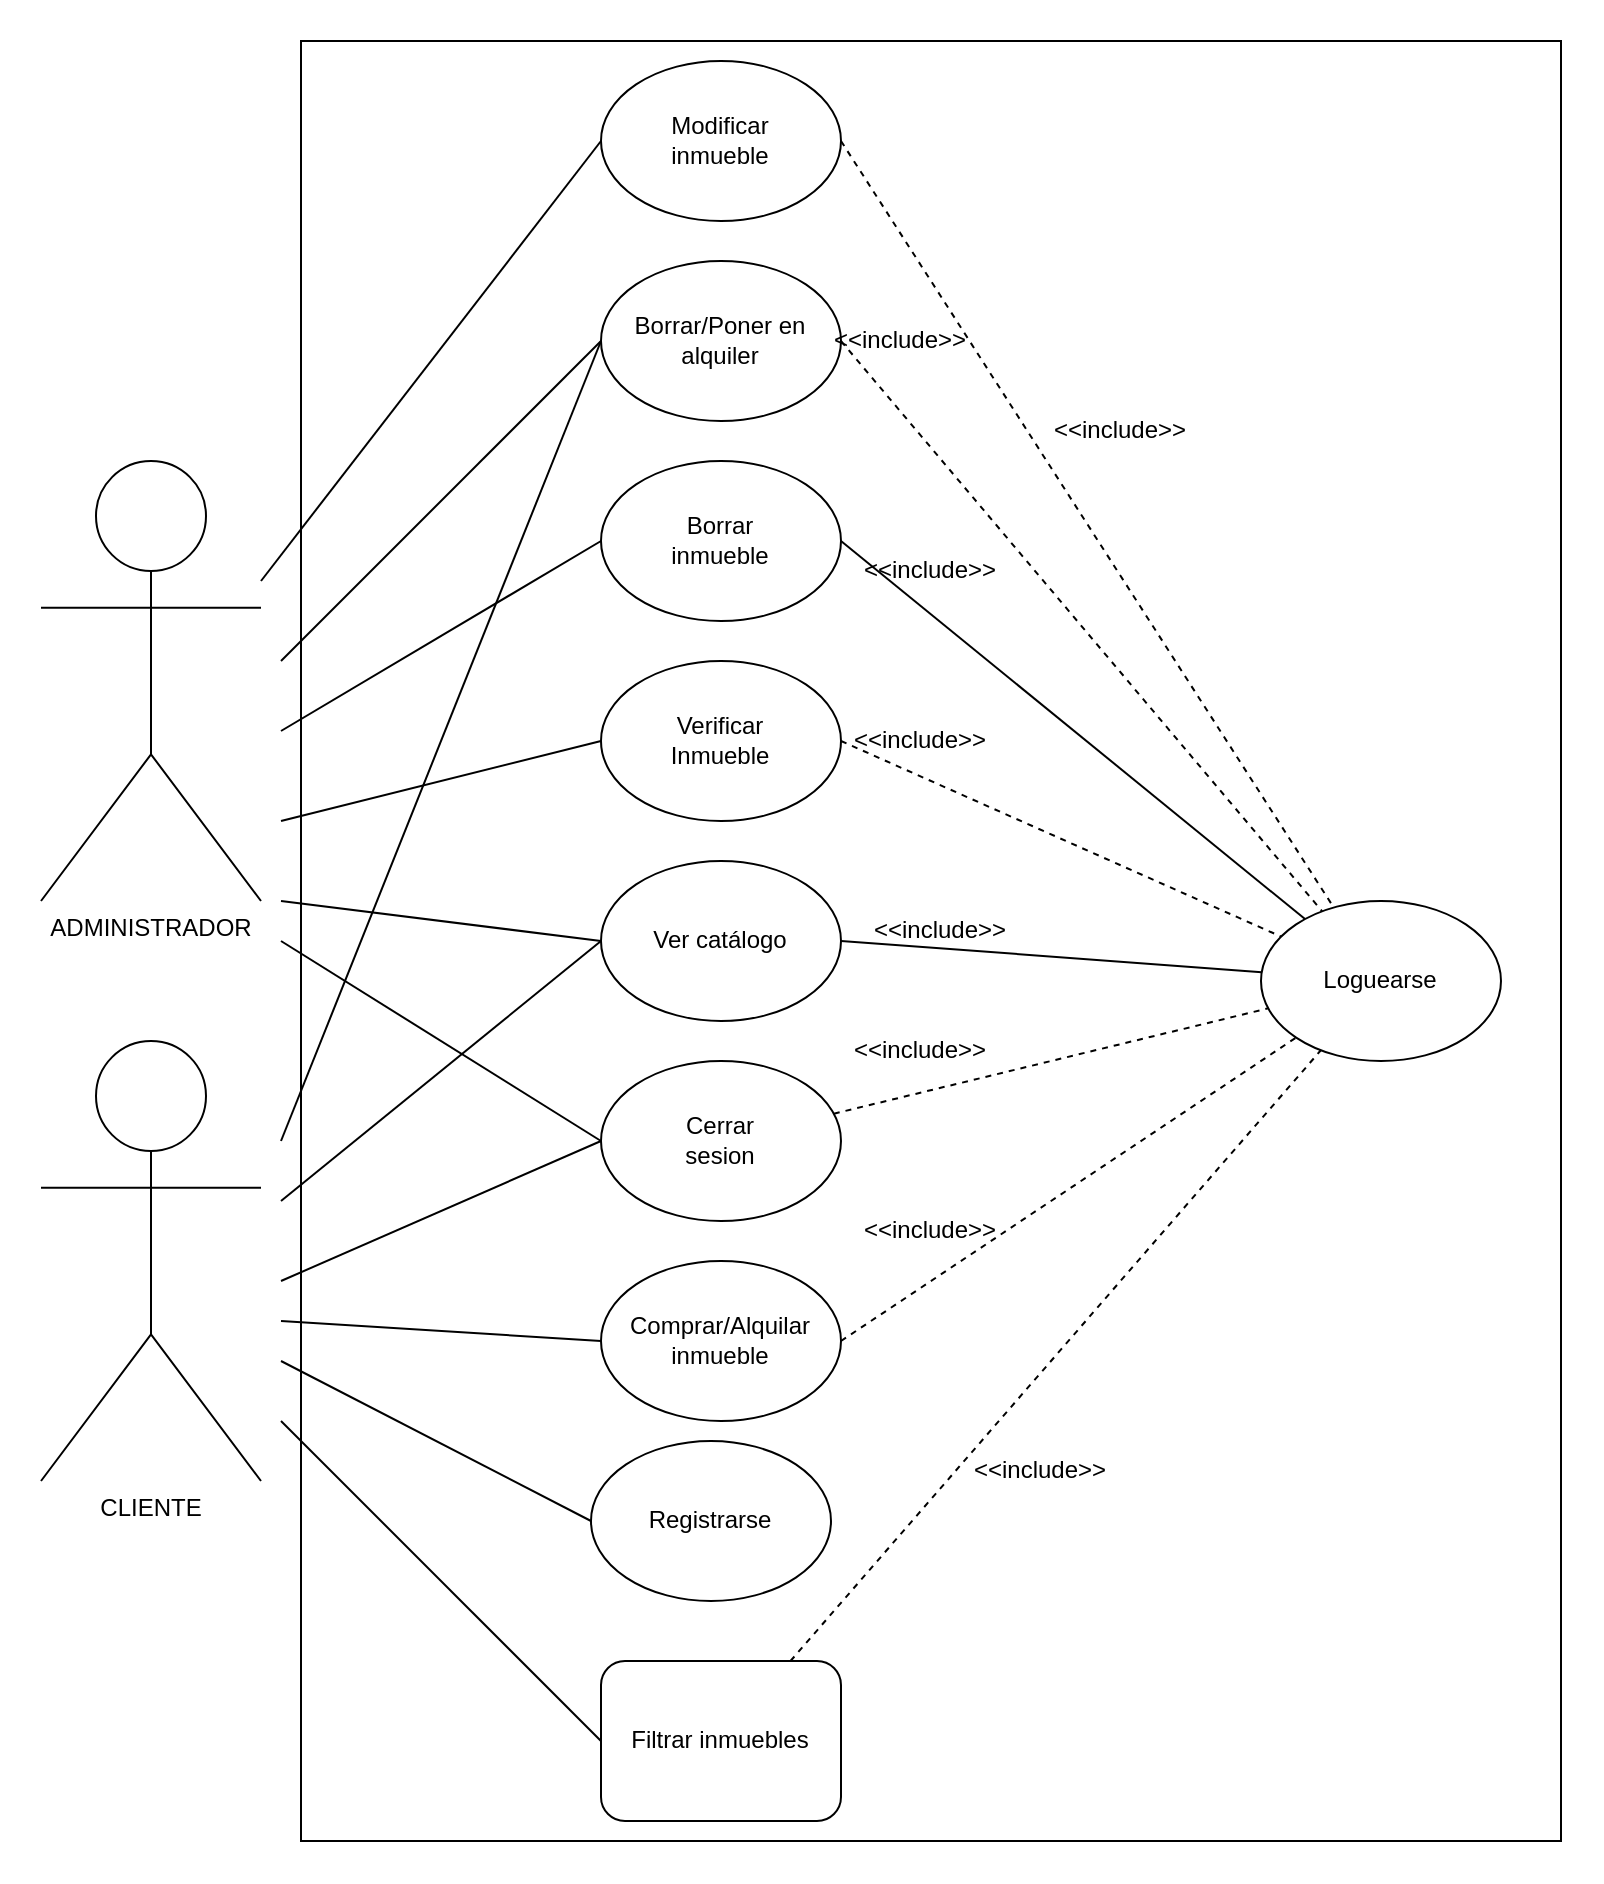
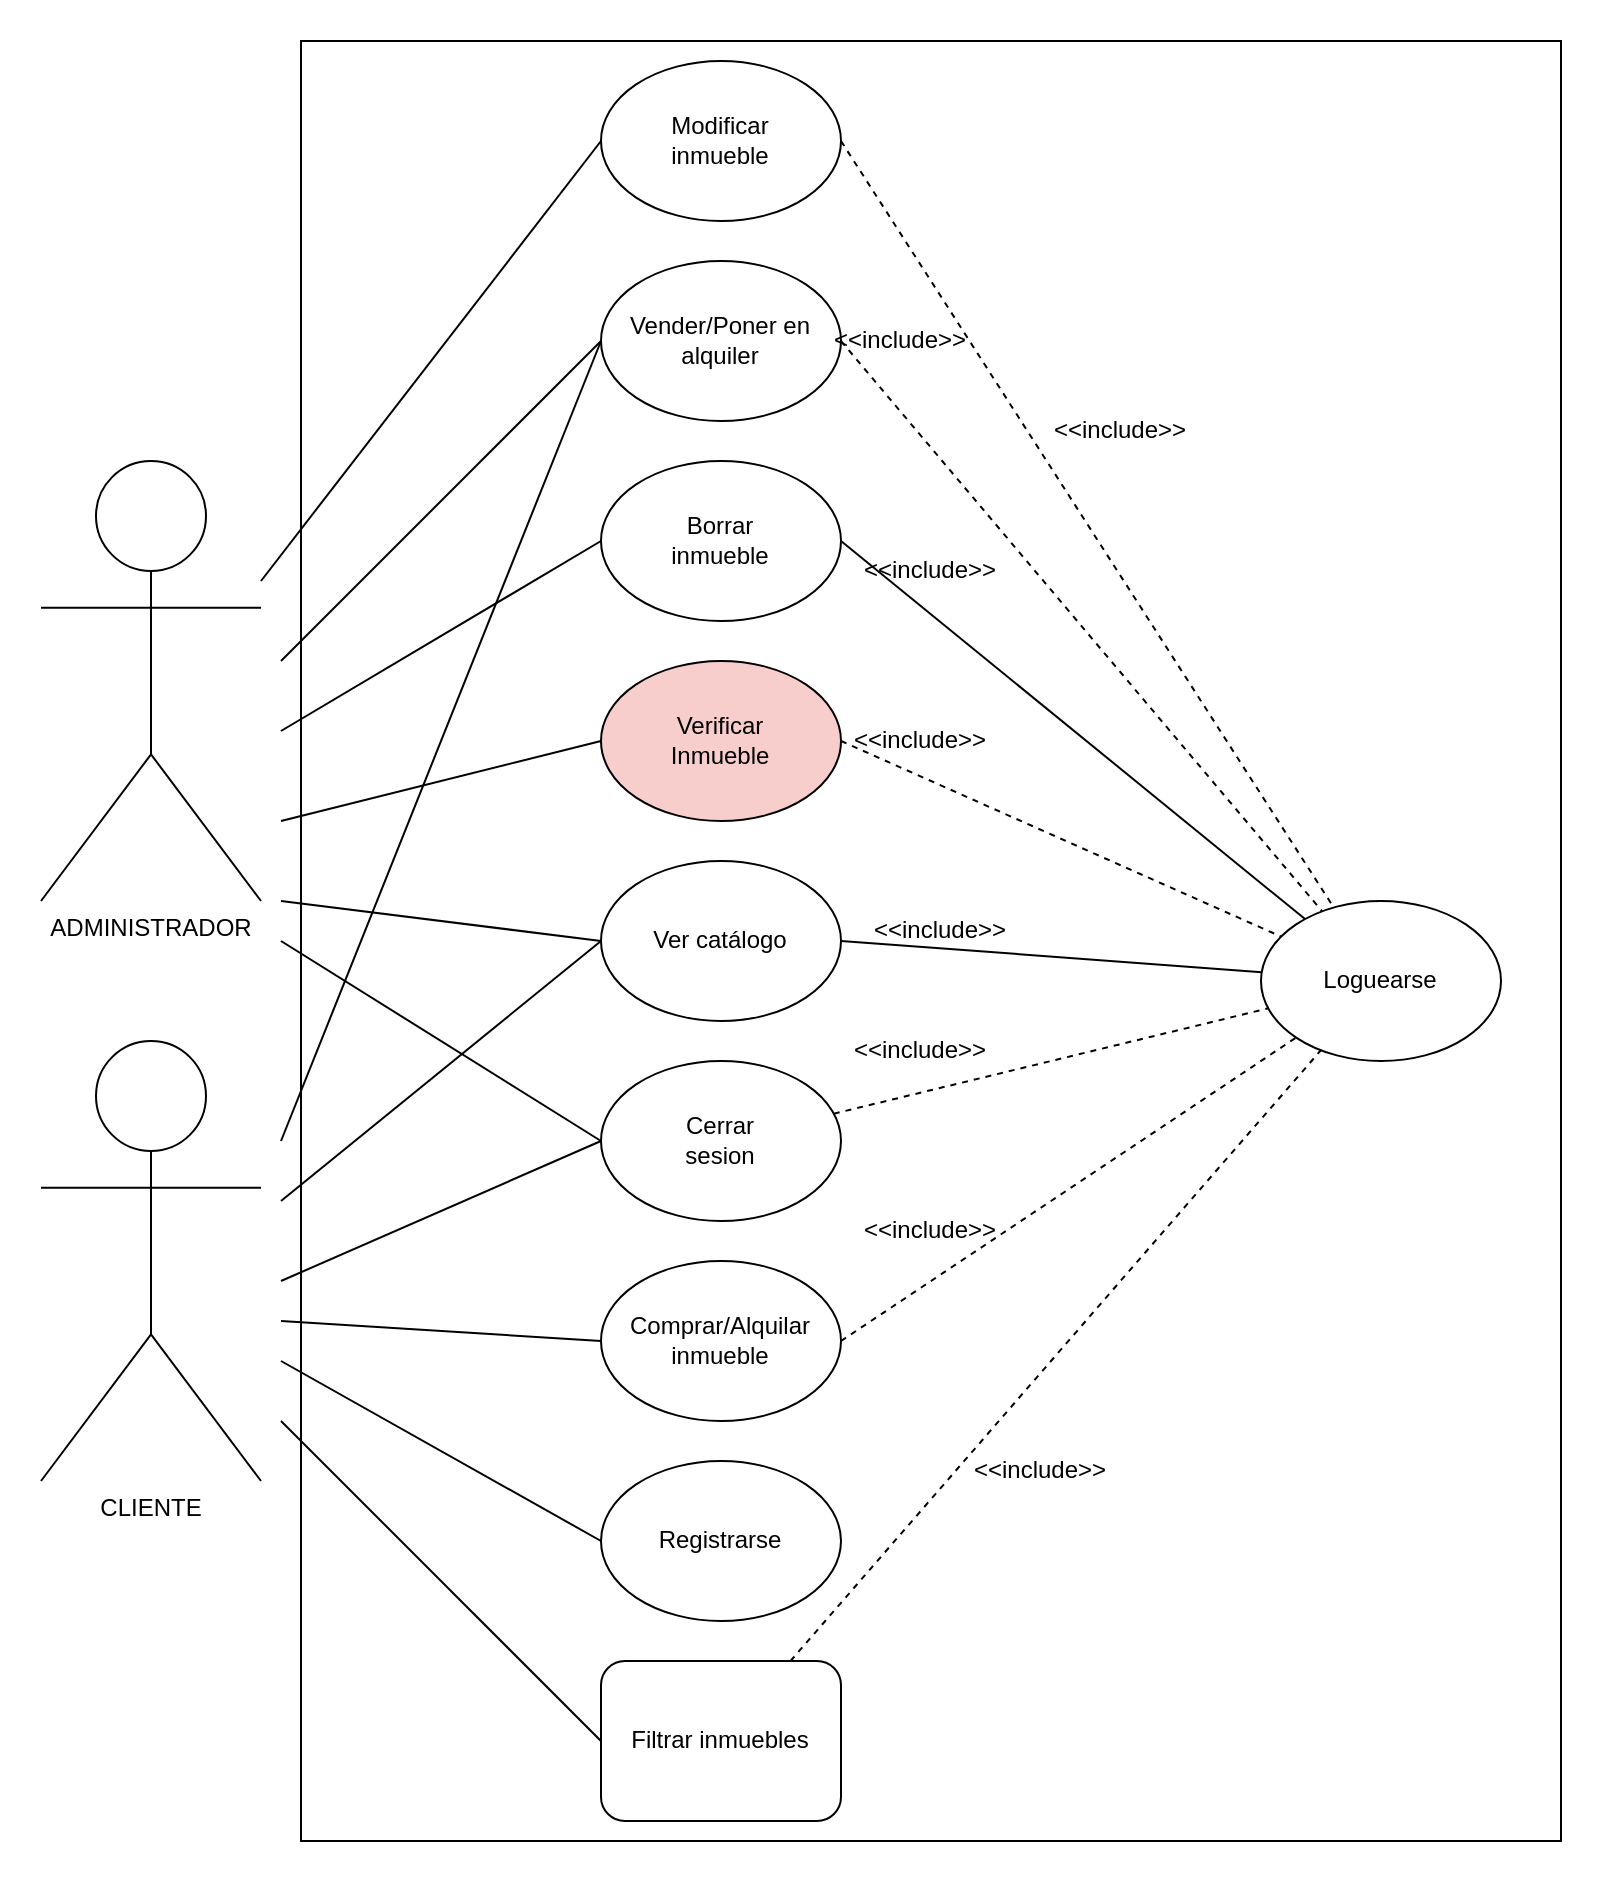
node "Borrar/Poner en alquiler": label "Borrar/Poner en alquiler" -> "Vender/Poner en alquiler"
node "Verificar Inmueble": fillcolor #ffffff -> #f8cecc
node "Registrarse": moved (711, 1521) -> (721, 1541)
